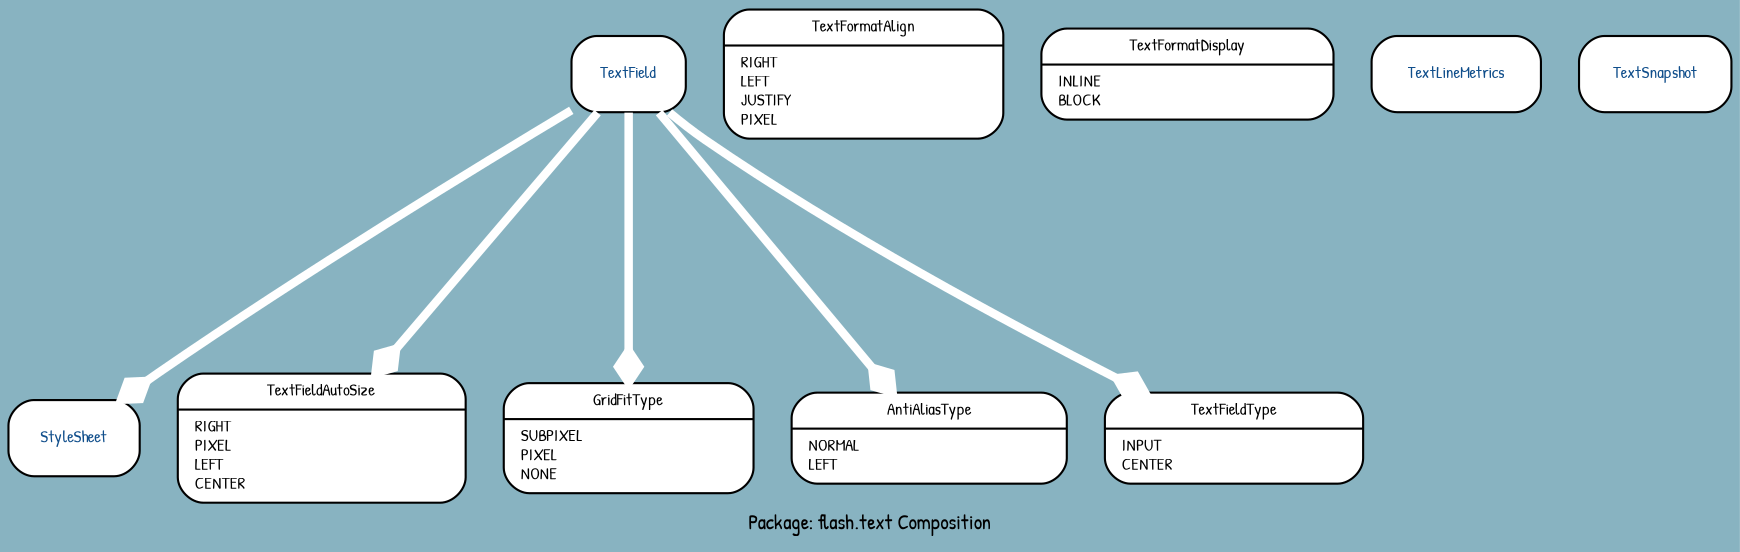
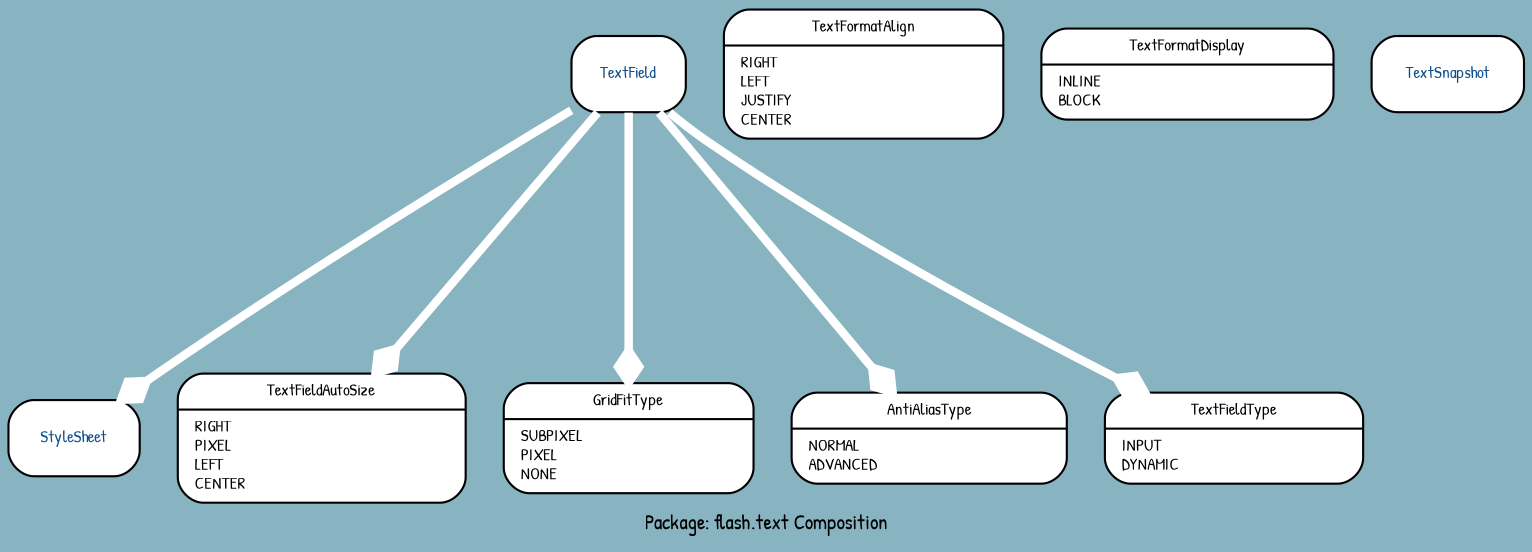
node "TextLineMetrics": removed
node "TextFormatAlign": text "PIXEL" -> "CENTER"
node "AntiAliasType": text "LEFT" -> "ADVANCED"
node "TextFieldType": text "CENTER" -> "DYNAMIC"
